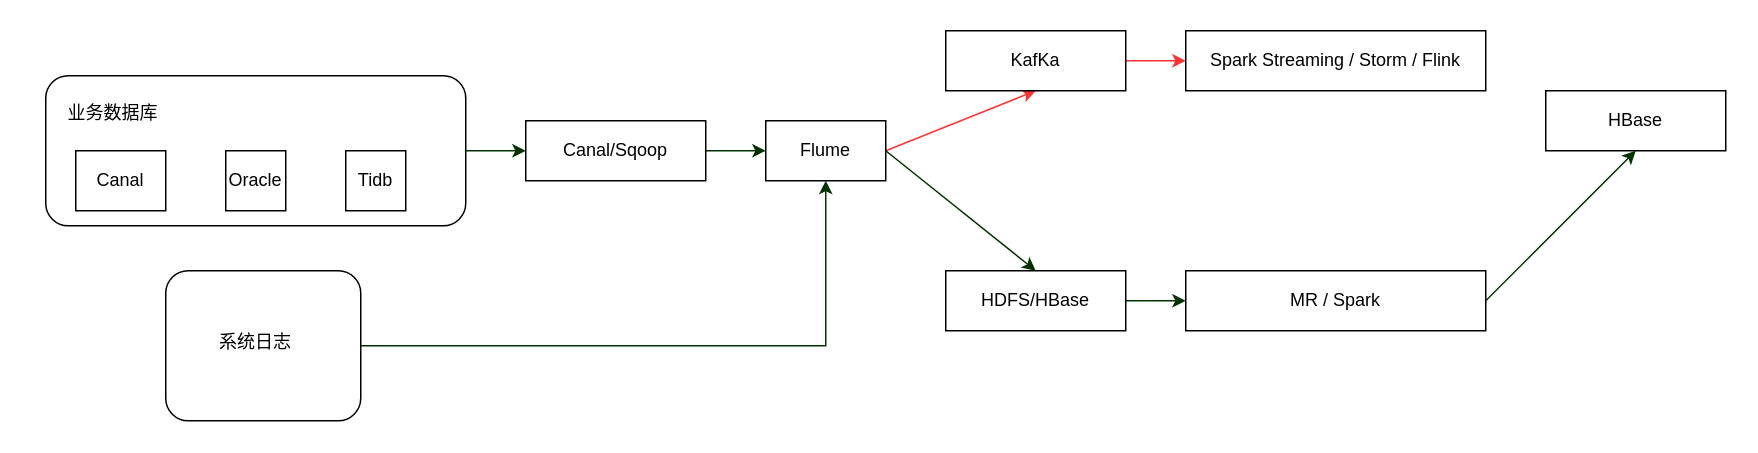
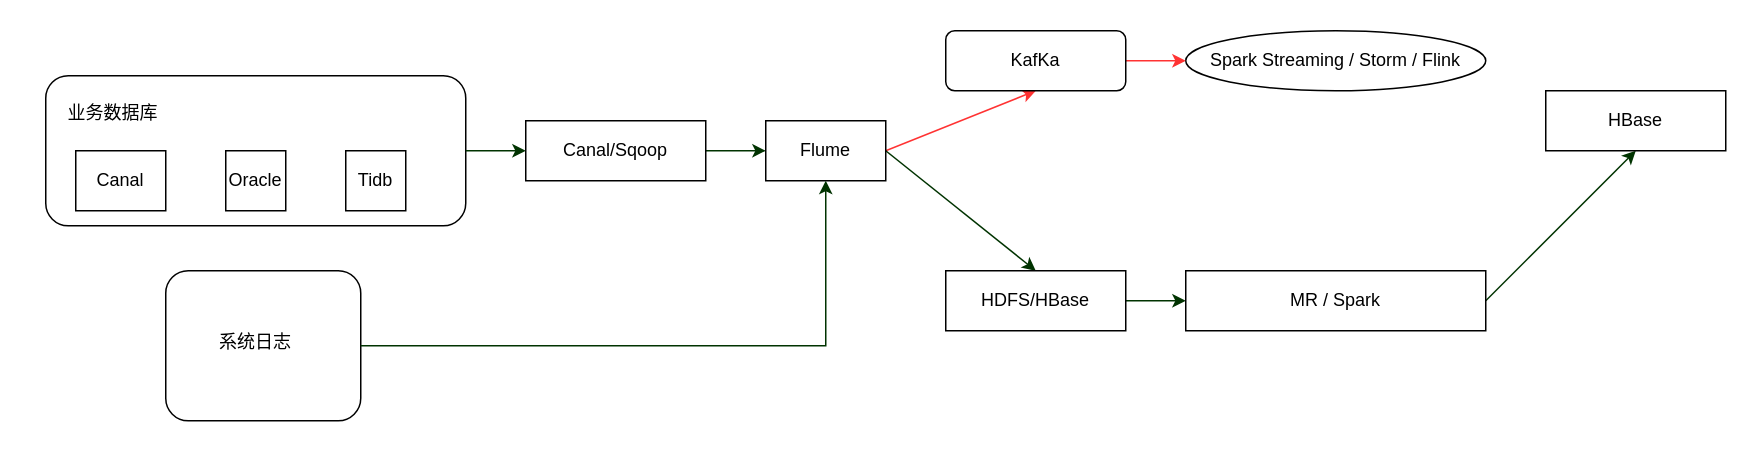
node "KafKa": shape rectangle -> rounded rectangle
node "Spark Streaming / Storm / Flink": shape rectangle -> ellipse
